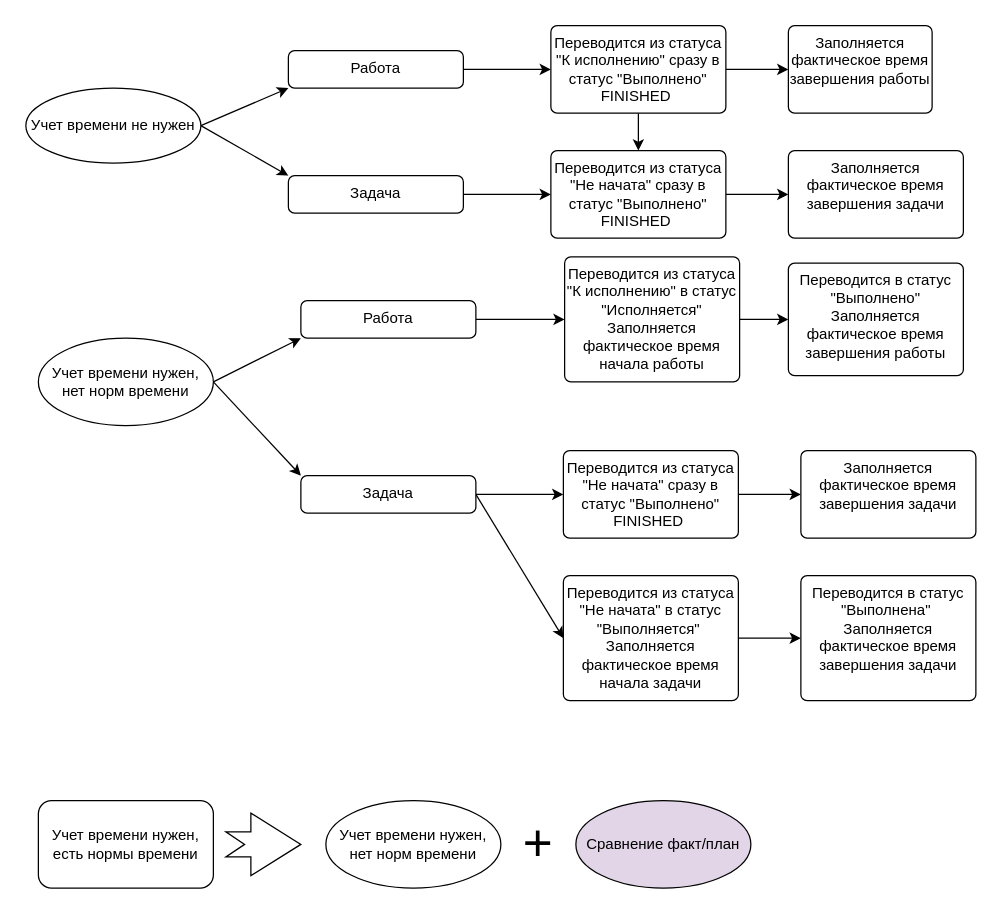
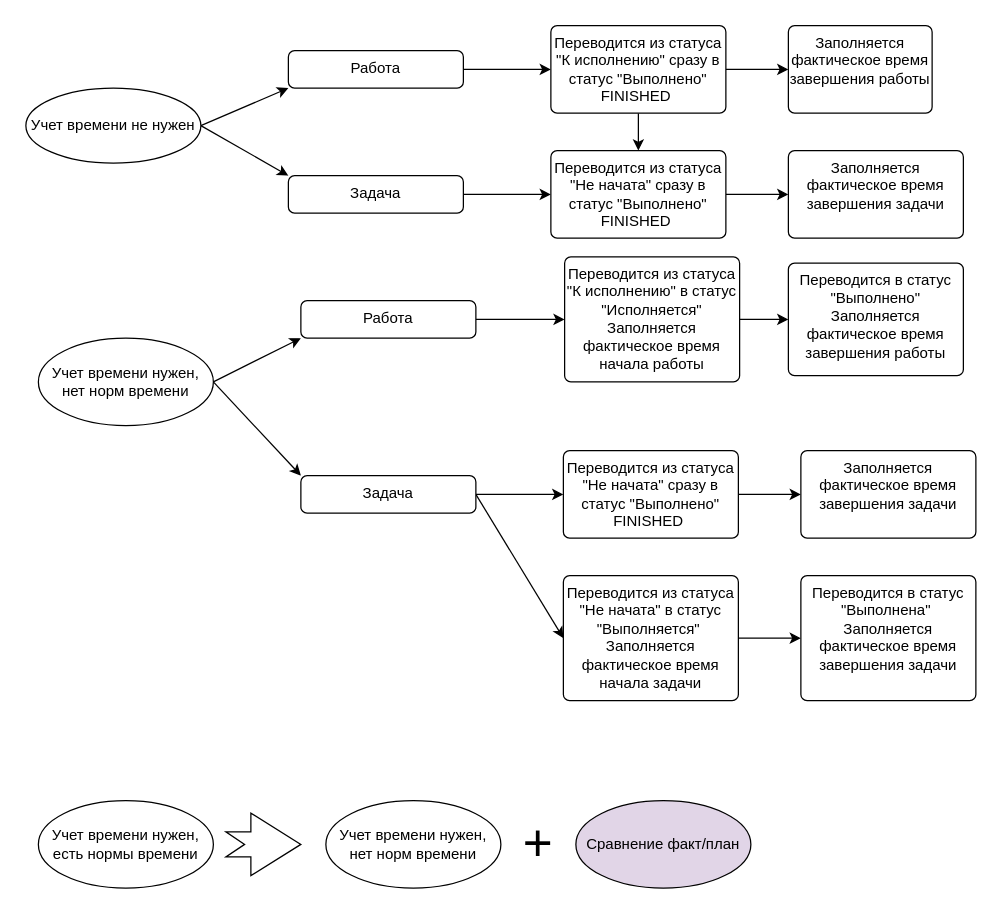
node "Учет времени нужен, есть нормы времени": shape rounded rectangle -> ellipse
